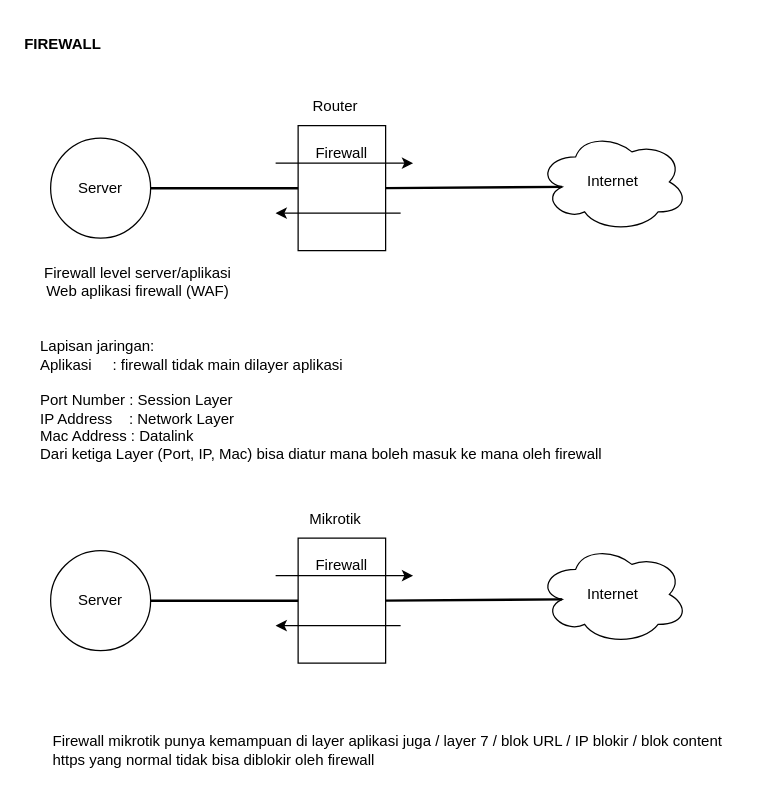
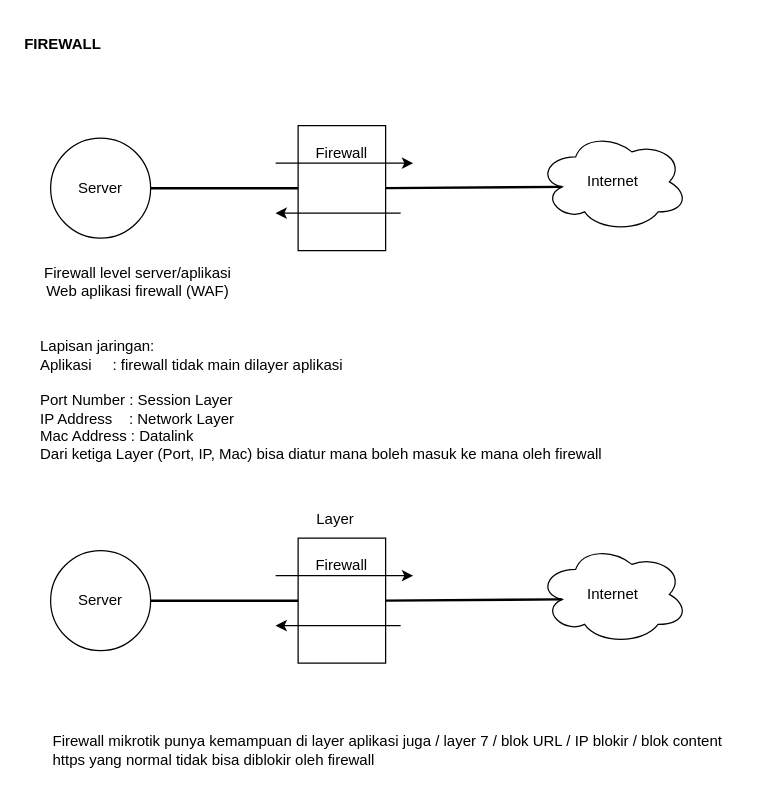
node "Router": removed
node "Mikrotik": label "Mikrotik" -> "Layer"
